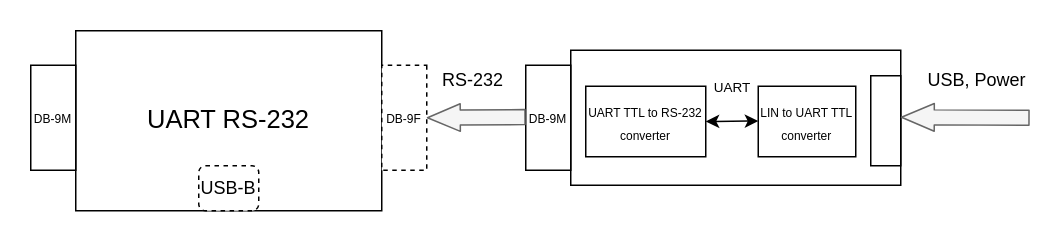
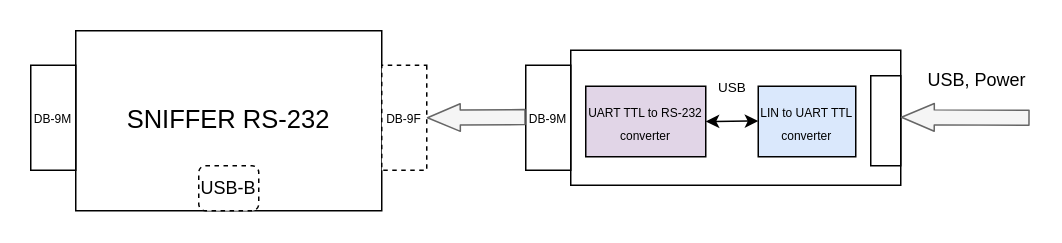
node "RS-232": removed
node "UART": label "UART" -> "USB"
node "UART RS-232": label "UART RS-232" -> "SNIFFER RS-232"
node "UART TTL to RS-232 converter": fillcolor #ffffff -> #e1d5e7
node "LIN to UART TTL converter": fillcolor #ffffff -> #dae8fc
